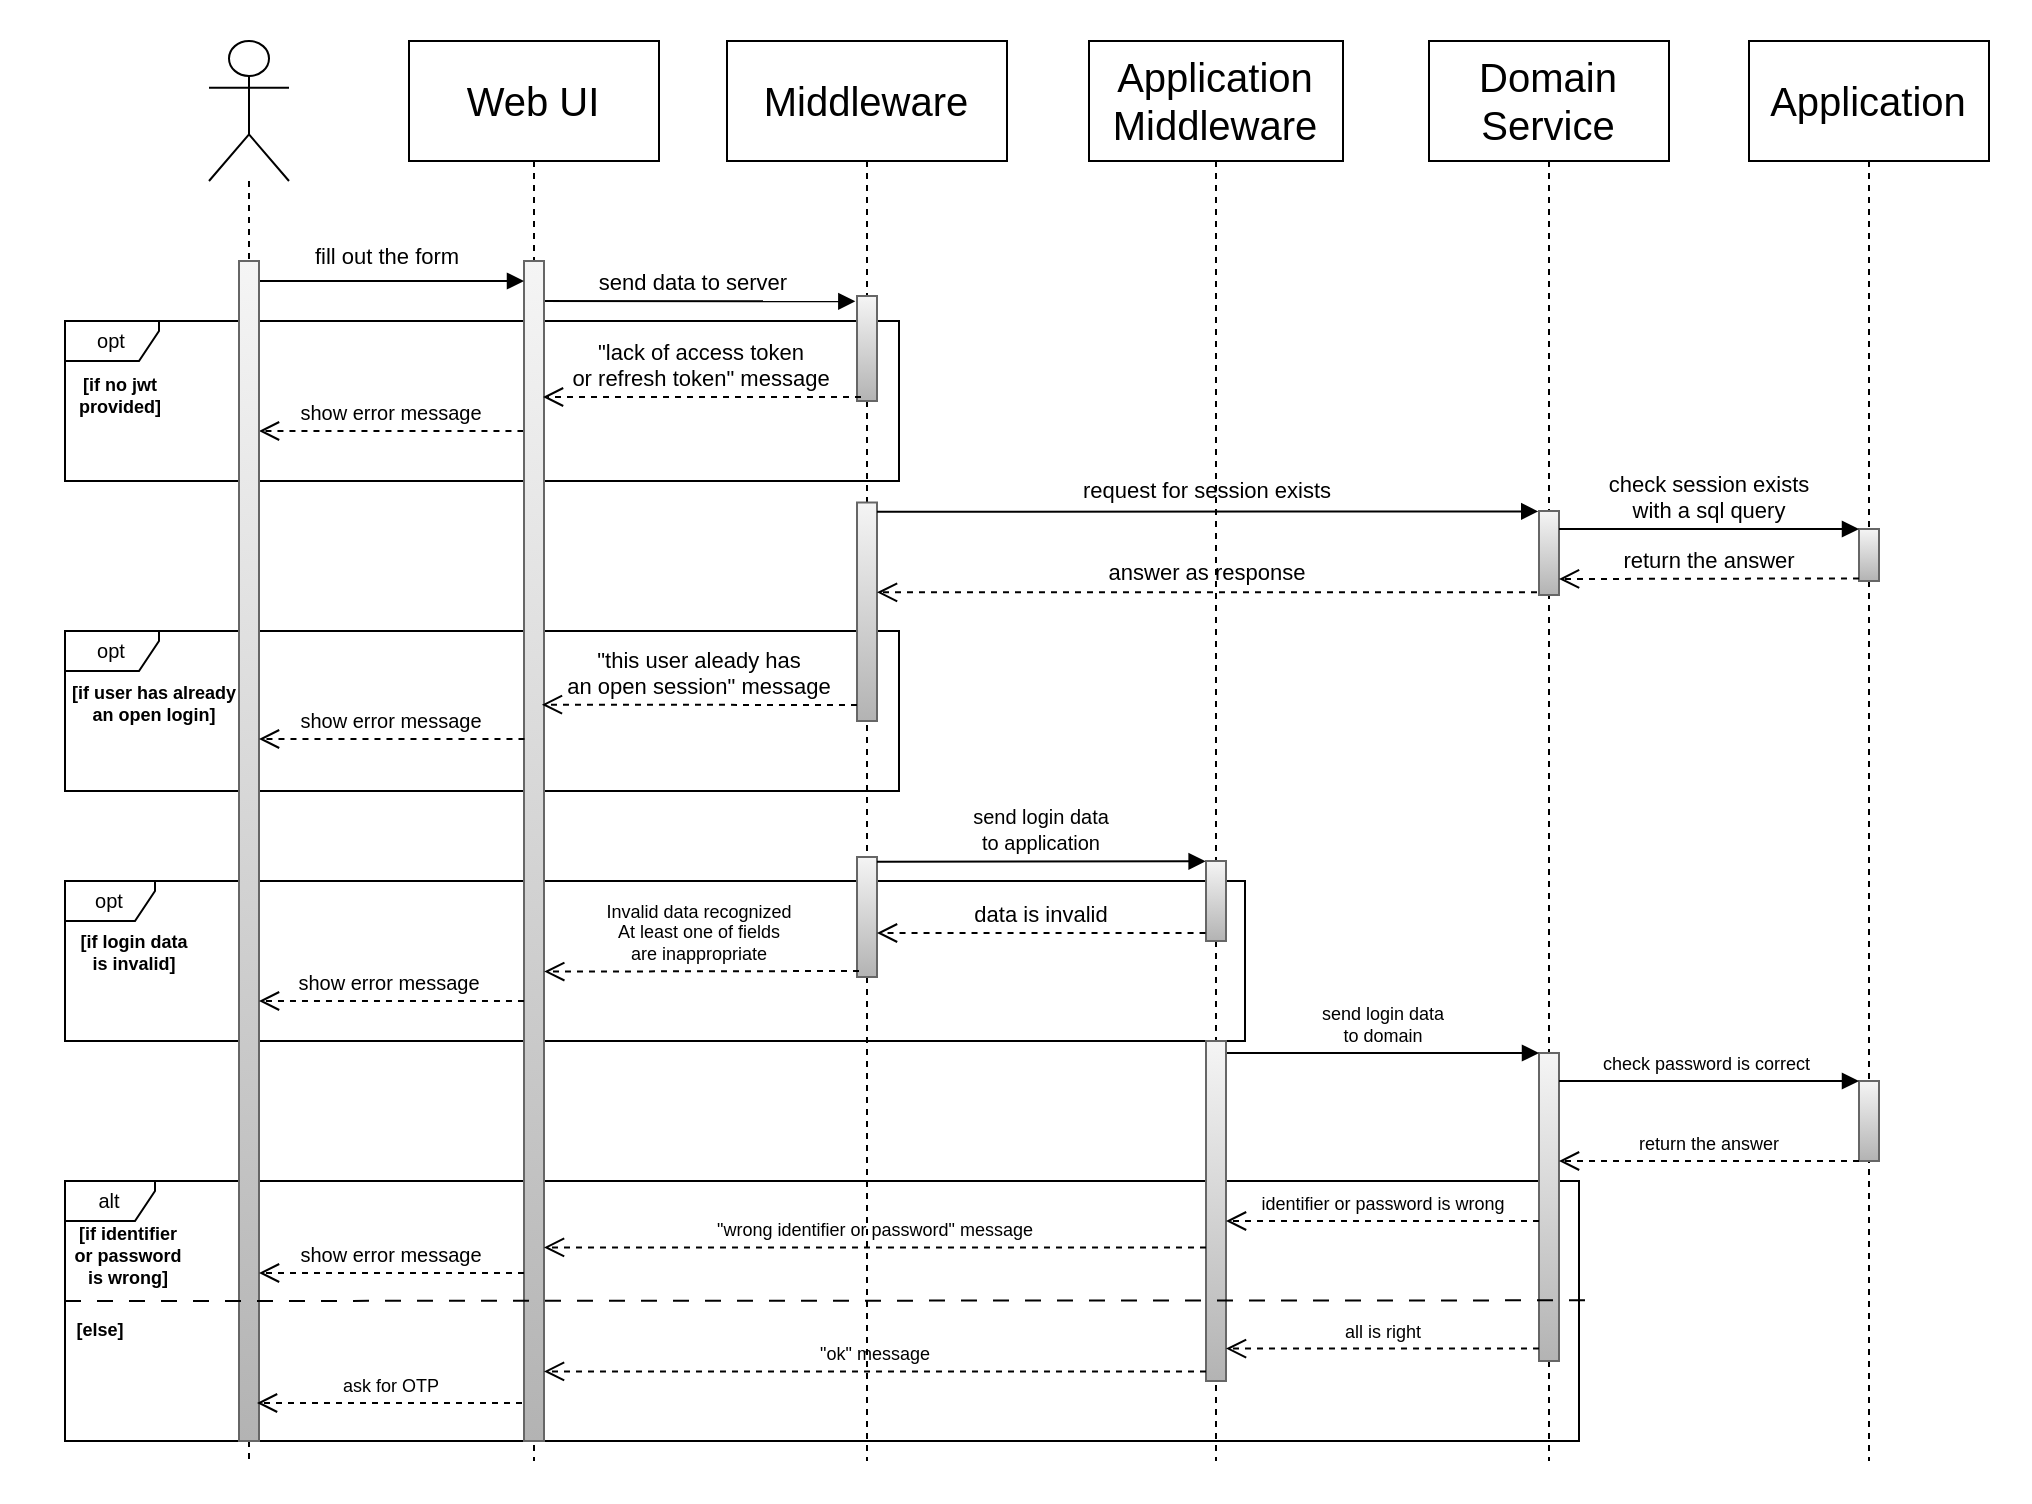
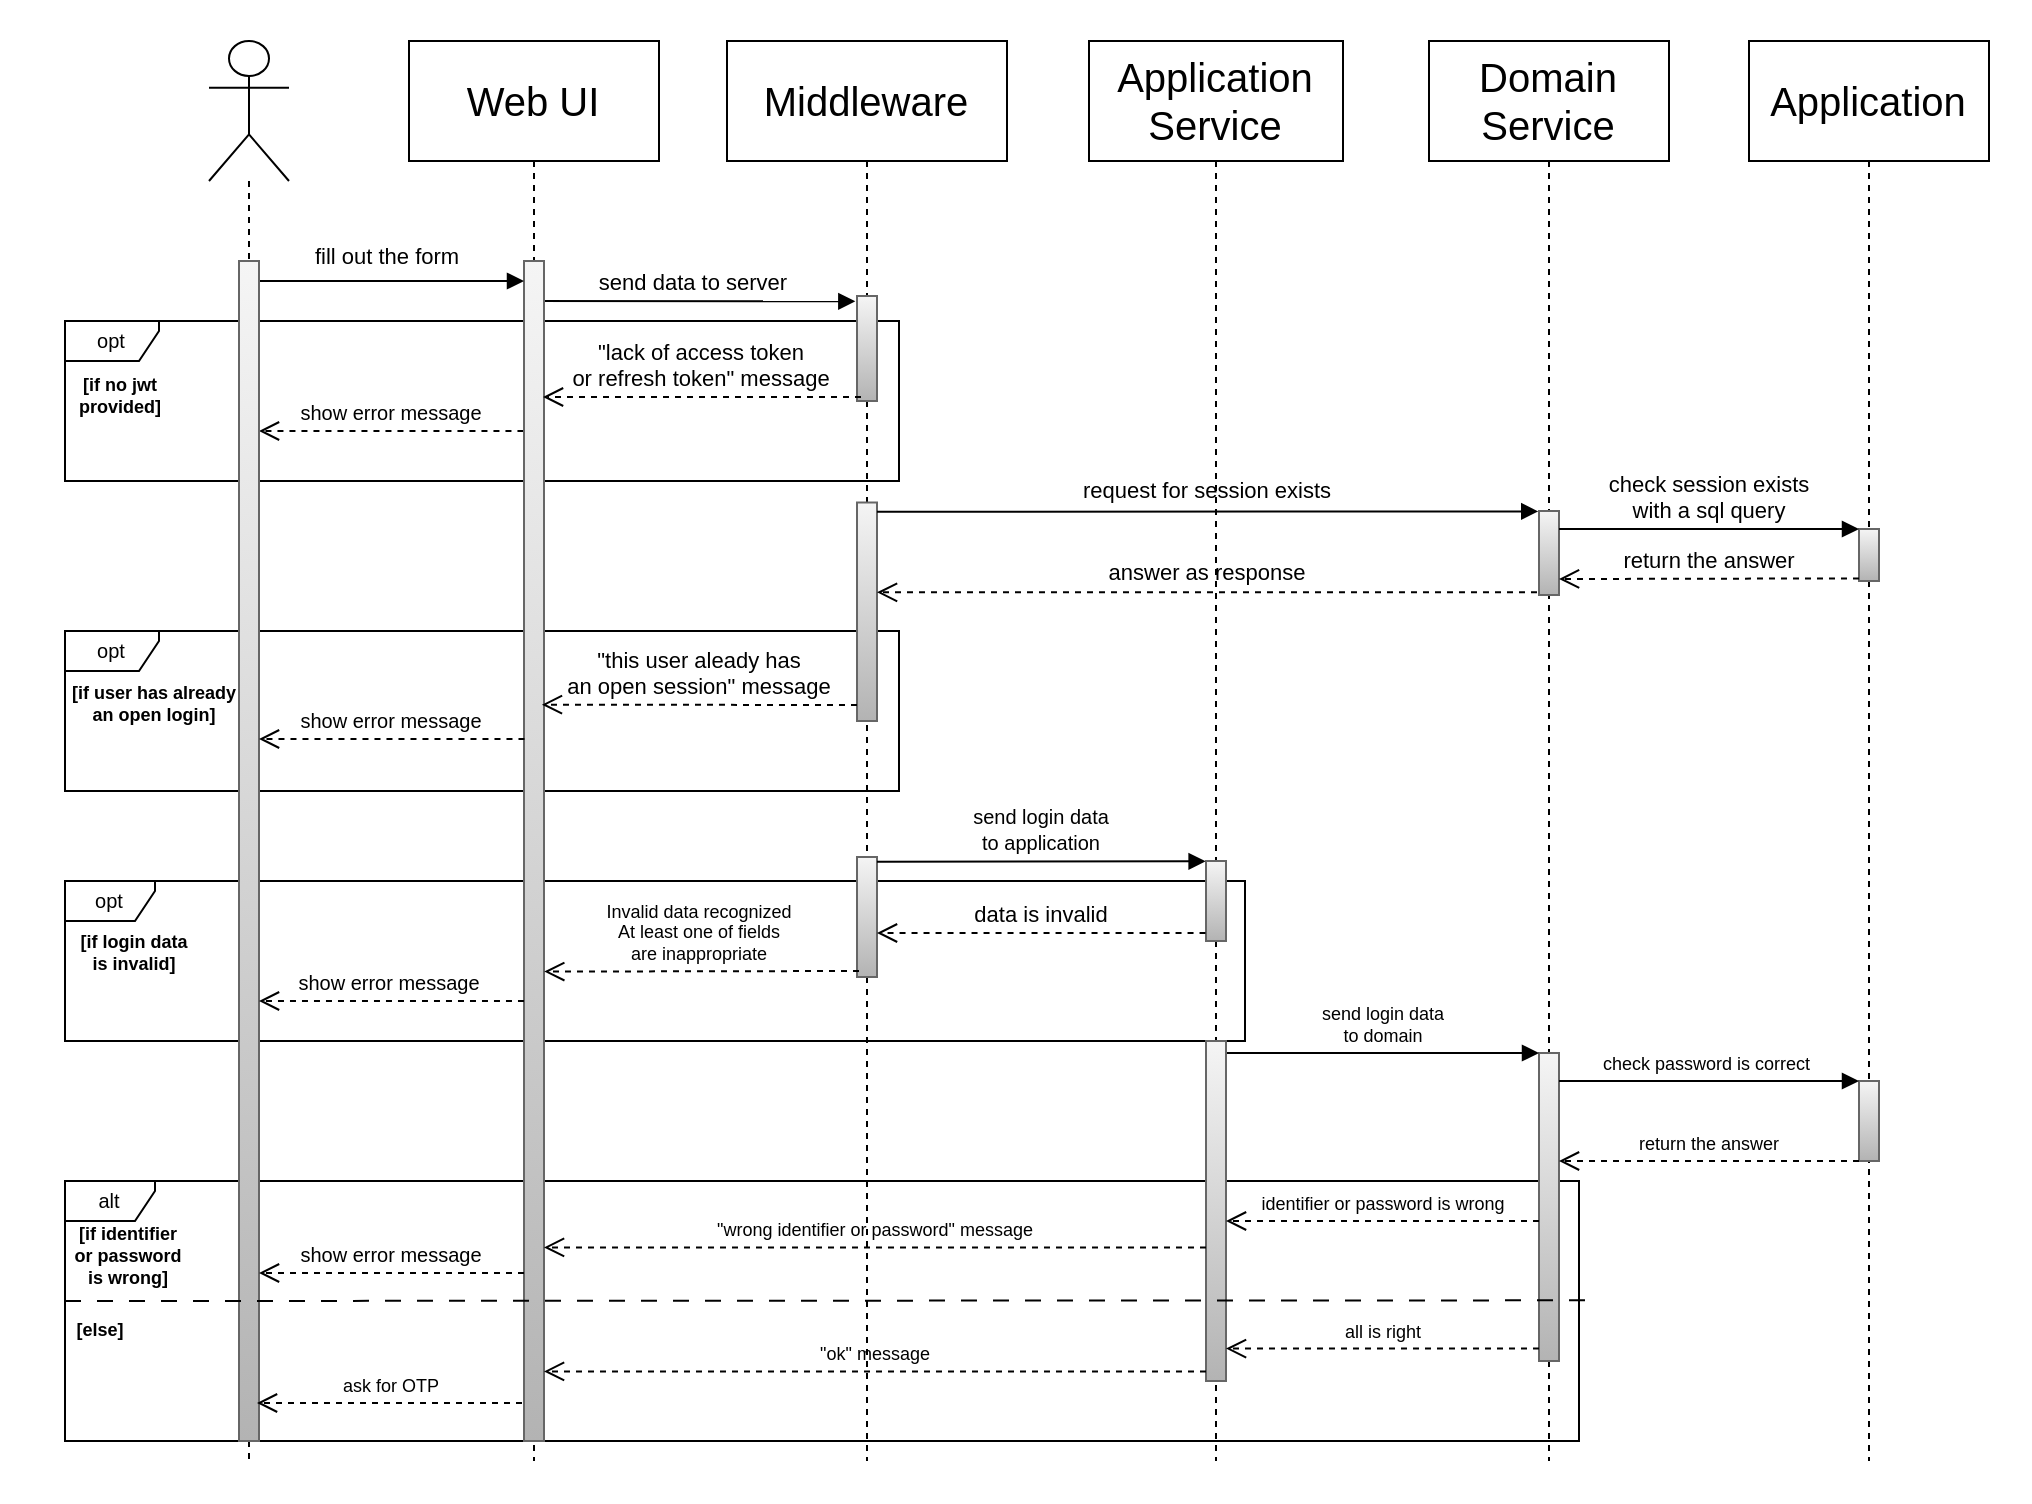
node "Application Middleware": label "Application Middleware" -> "Application Service"
